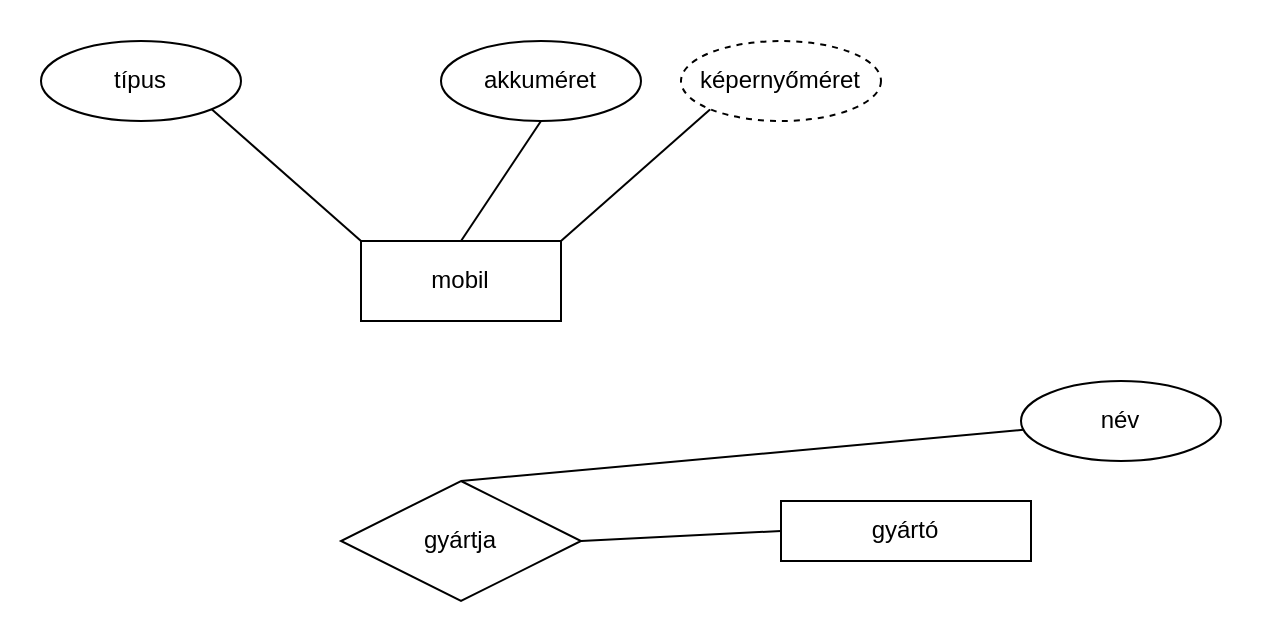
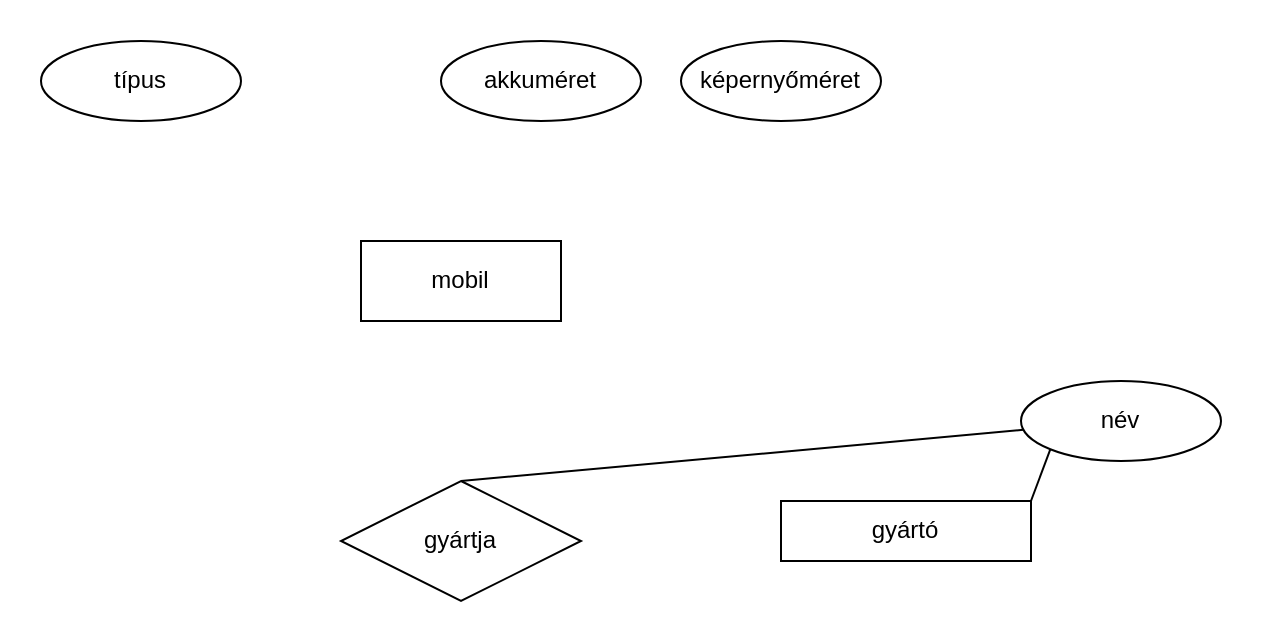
node "képernyőméret": style dashed -> solid
edge "típus" -- "mobil": removed
edge "képernyőméret" -- "mobil": removed
edge "akkuméret" -- "mobil": removed
edge "név" -- "gyártó": added
edge "gyártó" -- "gyártja": removed
